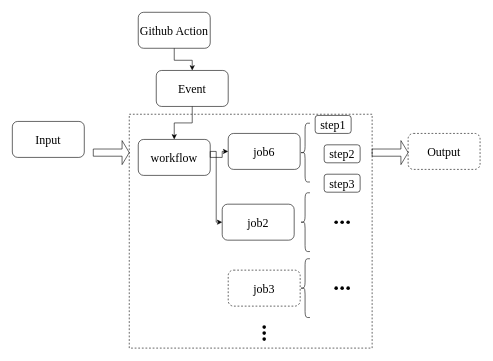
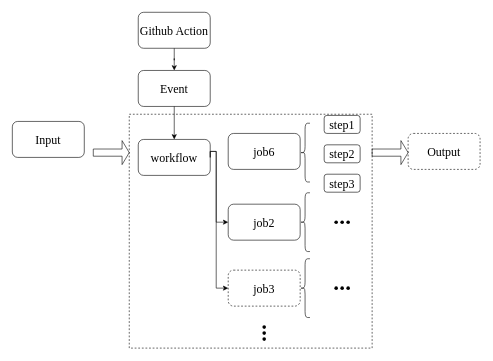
node "Event": moved (192, 89) -> (174, 89)
node "step1": moved (333, 125) -> (342, 125)
edge "workflow" -> "job6": removed
node "job2": moved (258, 222) -> (264, 222)
edge "workflow" -> "job3": added
